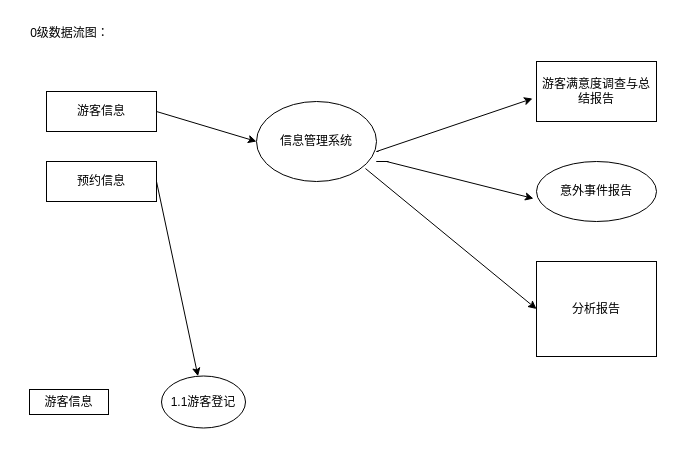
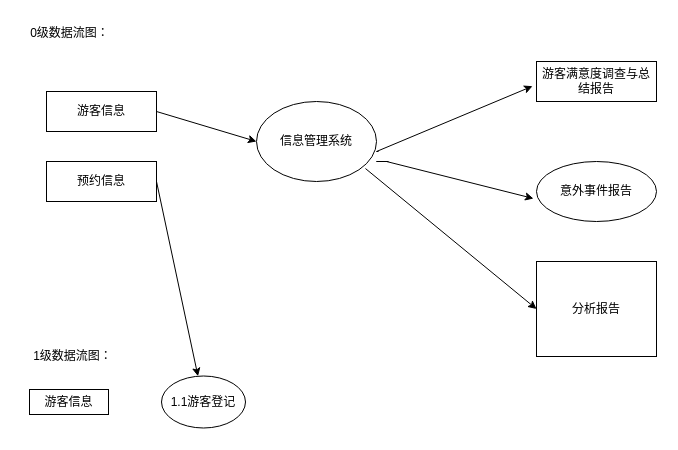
node "游客满意度调查与总结报告": size 120x60 -> 120x40
node "1级数据流图：": added
